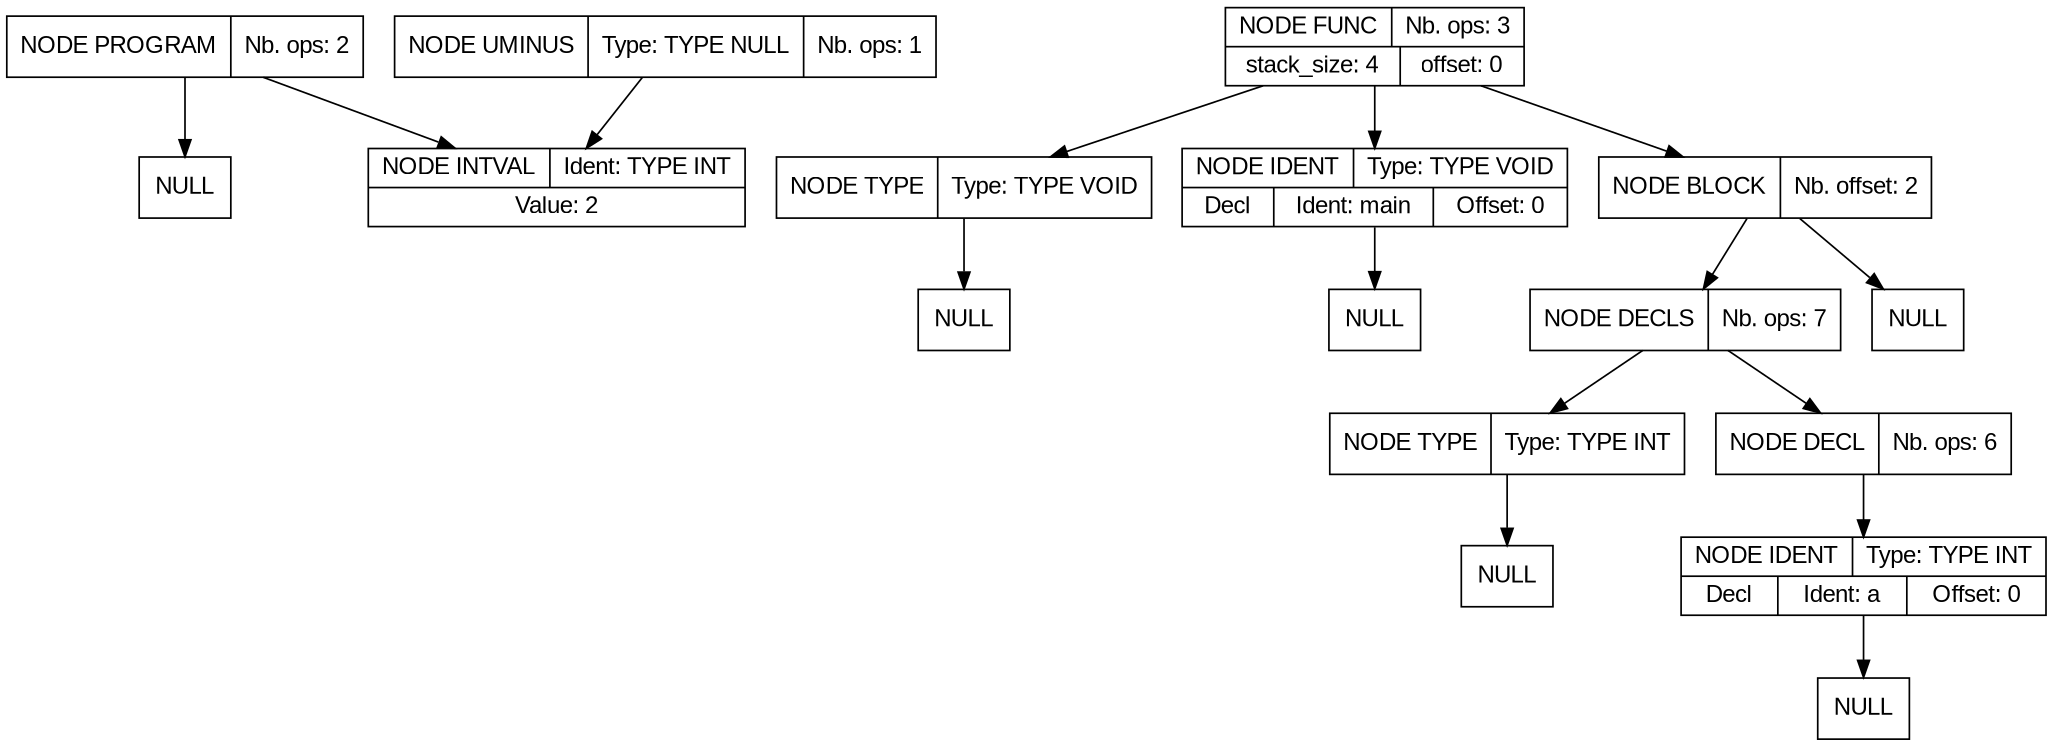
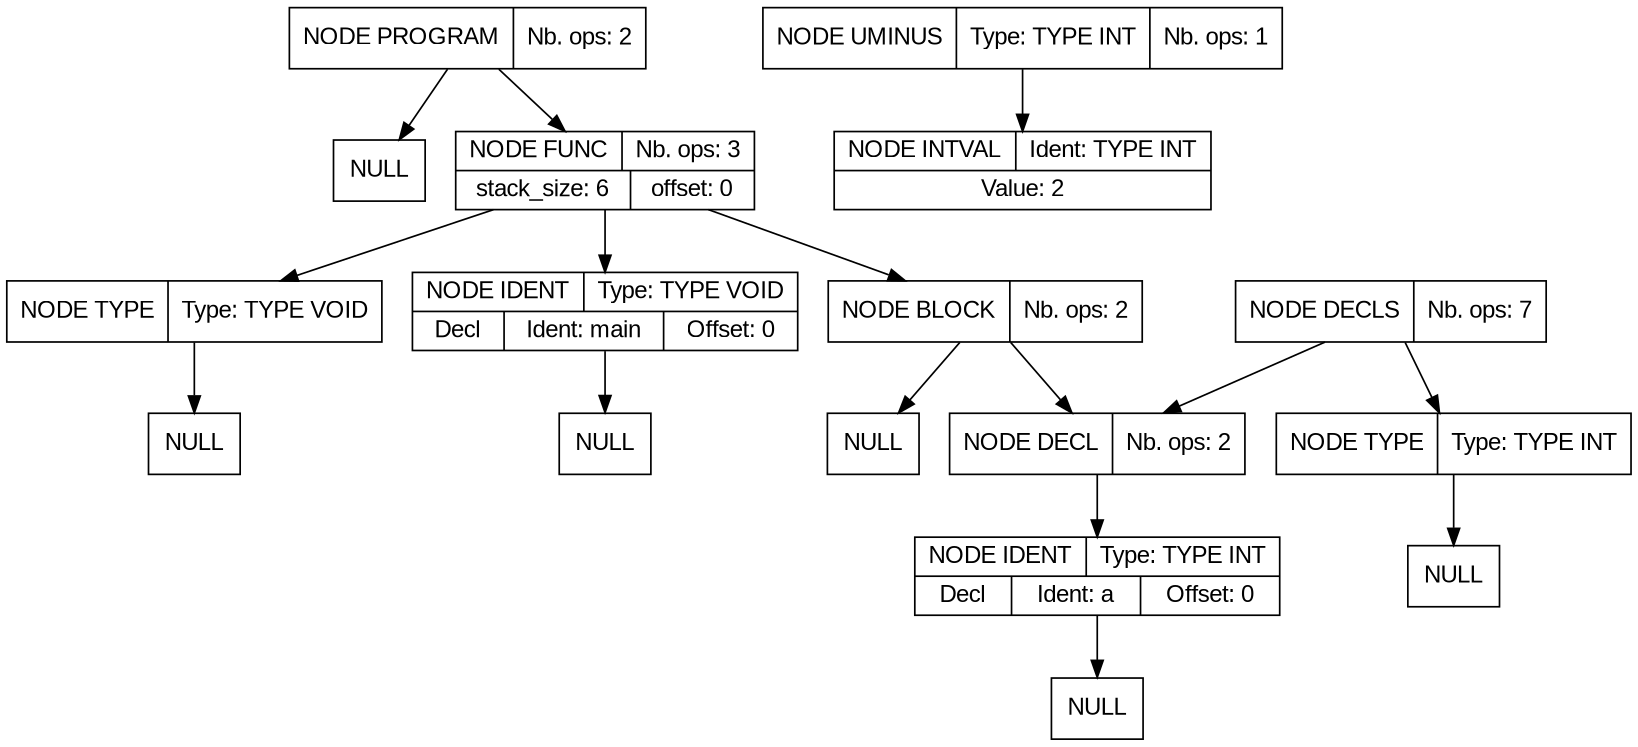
node "NODE UMINUS": text "Type: TYPE NULL" -> "Type: TYPE INT"
node "NODE FUNC": text "stack_size: 4" -> "stack_size: 6"
edge "NODE PROGRAM" -> "NODE INTVAL": now "NODE PROGRAM" -> "NODE FUNC"
node "NODE BLOCK": text "Nb. offset: 2" -> "Nb. ops: 2"
edge "NODE BLOCK" -> "NODE DECLS": now "NODE BLOCK" -> "NODE DECL"
node "NODE DECL": text "Nb. ops: 6" -> "Nb. ops: 2"
